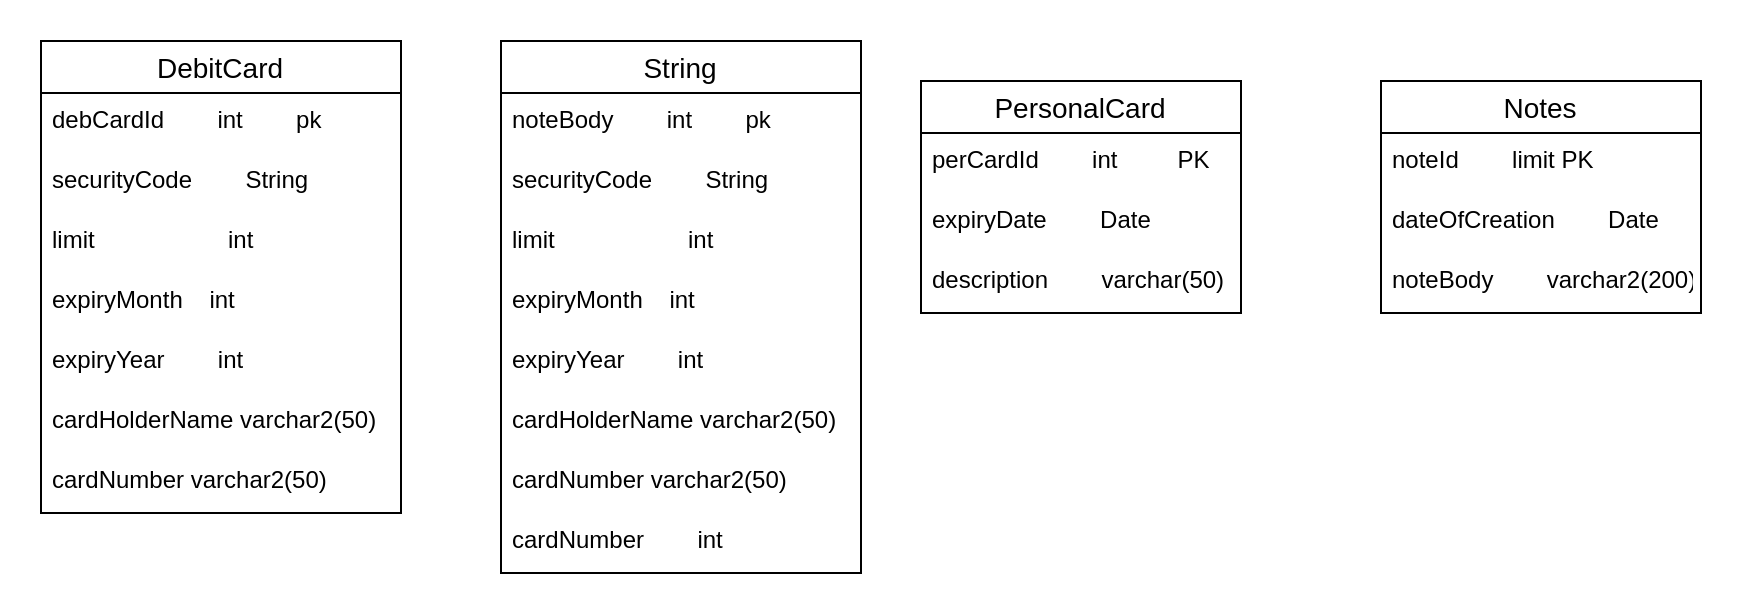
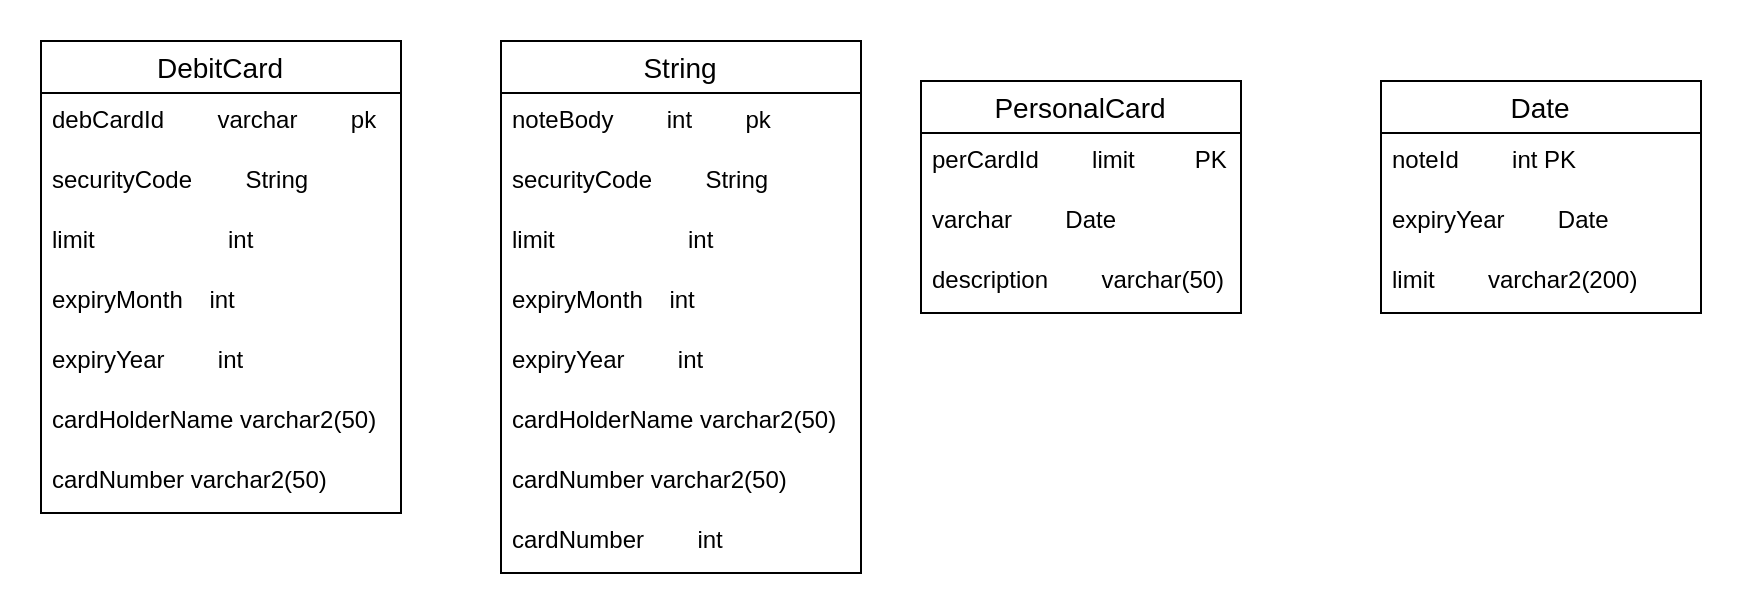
node "Notes": label "Notes" -> "Date"
node "debCardId int pk": label "debCardId int pk" -> "debCardId varchar pk"
node "perCardId int PK": label "perCardId int PK" -> "perCardId limit PK"
node "noteId limit PK": label "noteId limit PK" -> "noteId int PK"
node "expiryDate Date": label "expiryDate Date" -> "varchar Date"
node "dateOfCreation Date": label "dateOfCreation Date" -> "expiryYear Date"
node "noteBody varchar2(200)": label "noteBody varchar2(200)" -> "limit varchar2(200)"
